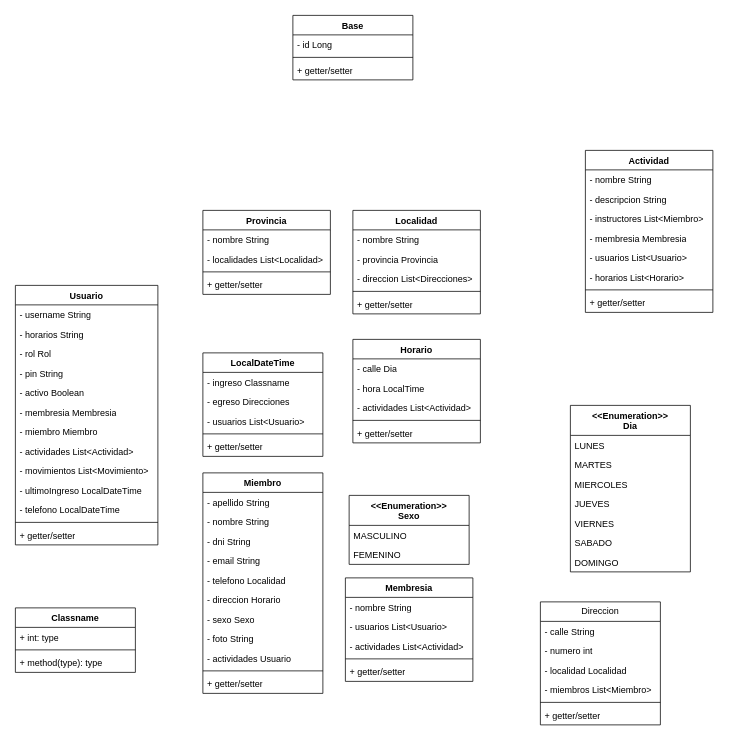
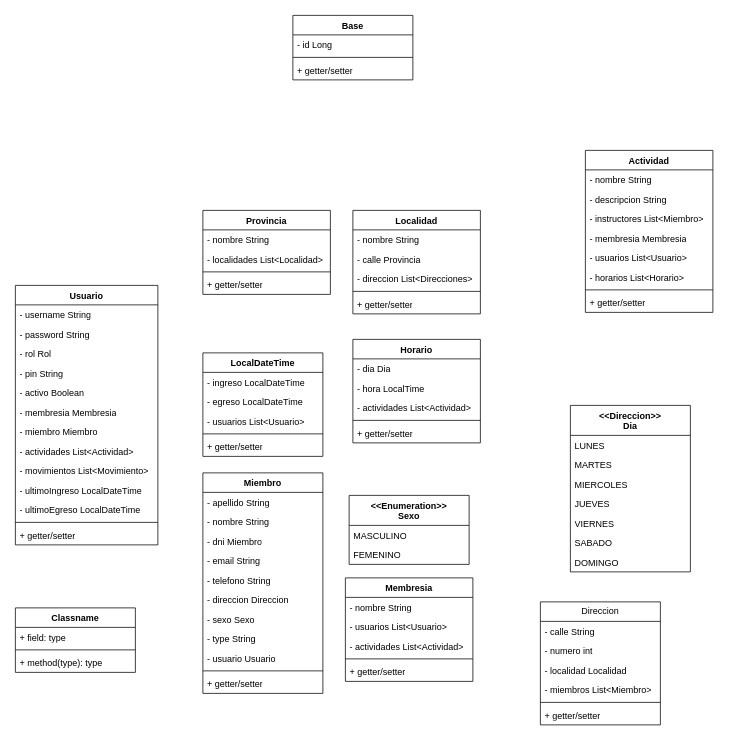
node "- provincia Provincia": label "- provincia Provincia" -> "- calle Provincia"
node "- horarios String": label "- horarios String" -> "- password String"
node "- calle Dia": label "- calle Dia" -> "- dia Dia"
node "- ingreso Classname": label "- ingreso Classname" -> "- ingreso LocalDateTime"
node "- egreso Direcciones": label "- egreso Direcciones" -> "- egreso LocalDateTime"
node "<<Enumeration>> Dia": label "<<Enumeration>> Dia" -> "<<Direccion>> Dia"
node "- telefono LocalDateTime": label "- telefono LocalDateTime" -> "- ultimoEgreso LocalDateTime"
node "- dni String": label "- dni String" -> "- dni Miembro"
node "- telefono Localidad": label "- telefono Localidad" -> "- telefono String"
node "- direccion Horario": label "- direccion Horario" -> "- direccion Direccion"
node "+ int: type": label "+ int: type" -> "+ field: type"
node "- foto String": label "- foto String" -> "- type String"
node "- actividades Usuario": label "- actividades Usuario" -> "- usuario Usuario"
